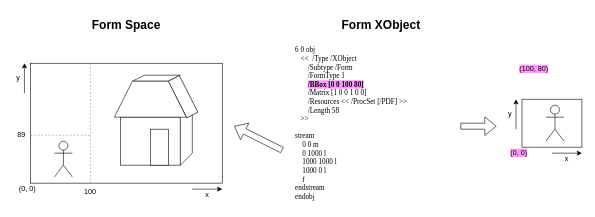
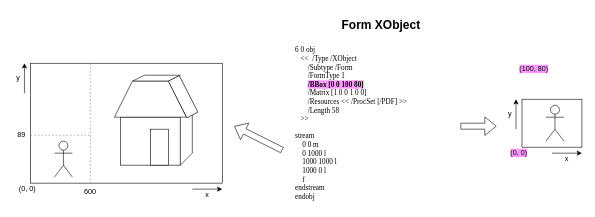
node "Form Space": removed
node "100": label "100" -> "600"
